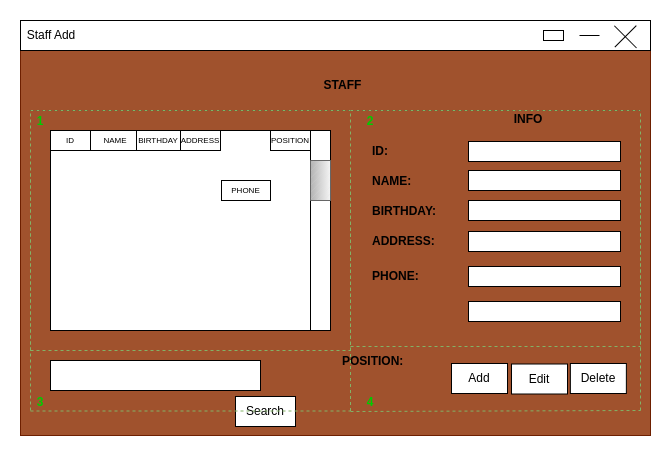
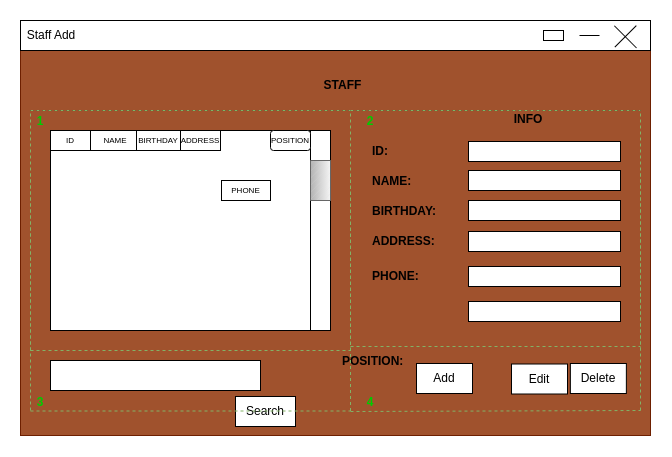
node "POSITION": shape rectangle -> rounded rectangle
node "Add": moved (480, 379) -> (445, 379)
